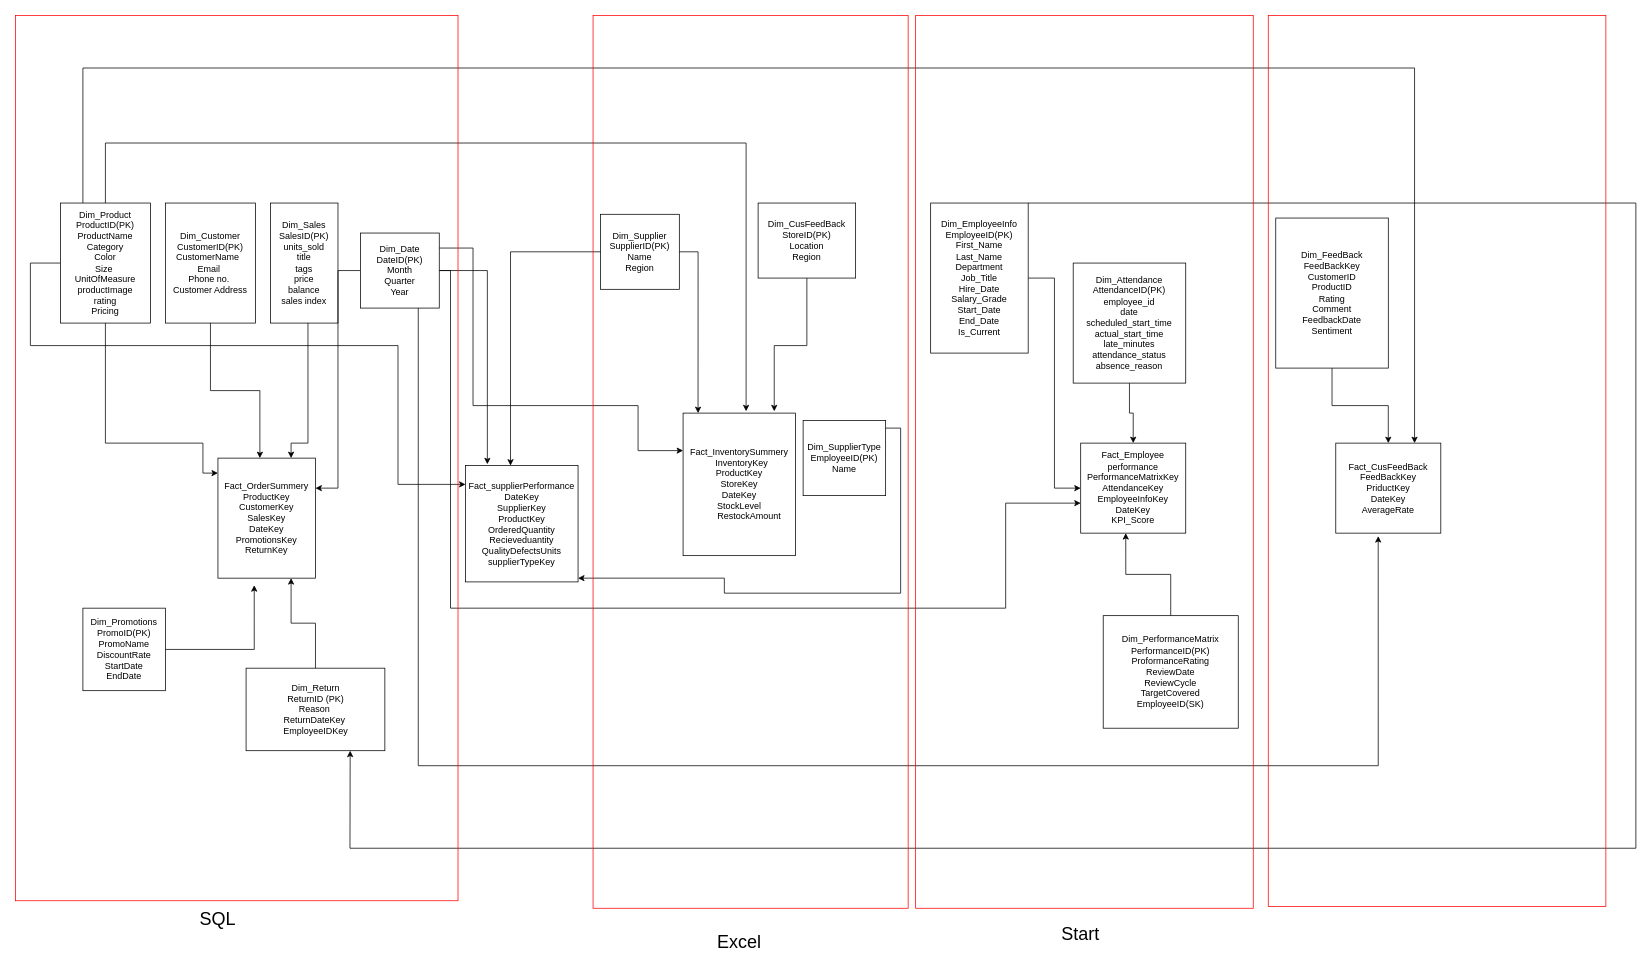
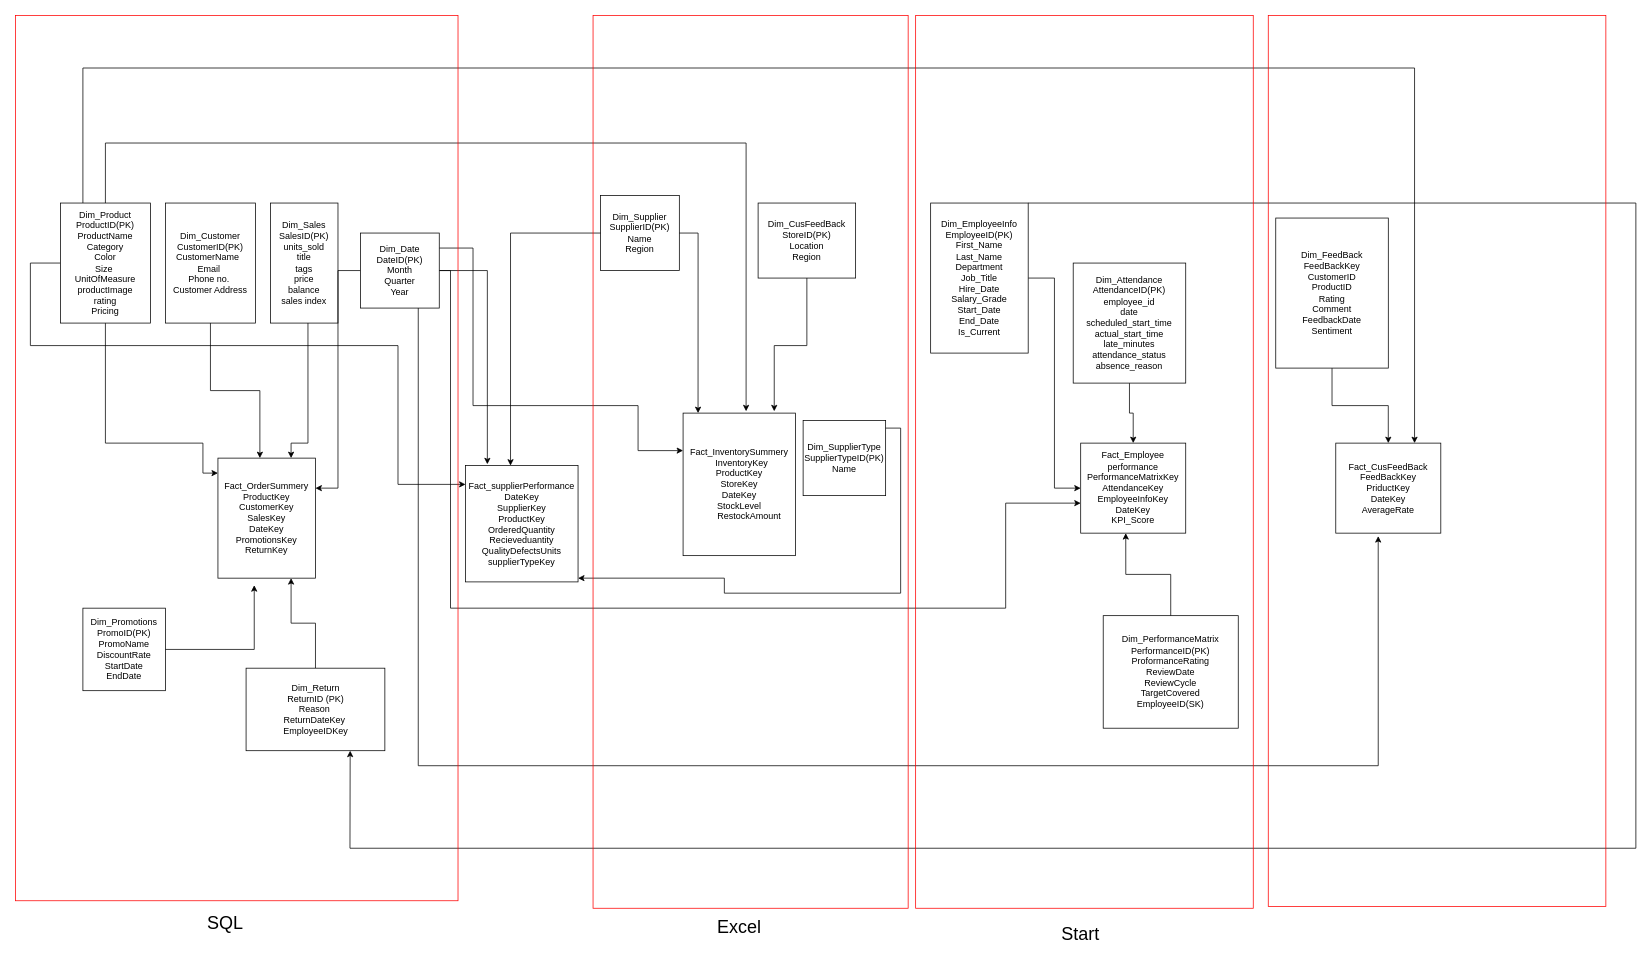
node "Dim_Supplier SupplierID(PK) Name Region": moved (640, 252) -> (640, 233)
node "Dim_SupplierType EmployeeID(PK) Name": label "Dim_SupplierType EmployeeID(PK) Name" -> "Dim_SupplierType SupplierTypeID(PK) Name"
node "SQL": moved (218, 919) -> (225, 923)
node "Excel": moved (739, 942) -> (739, 927)
